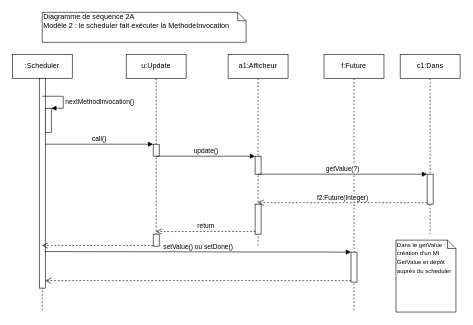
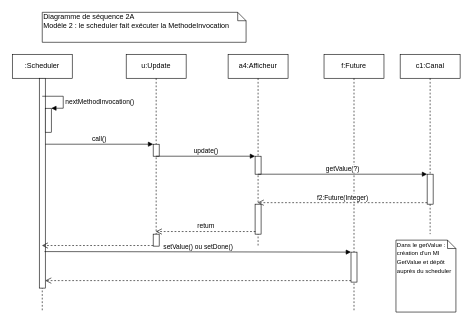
node "a1:Afficheur": label "a1:Afficheur" -> "a4:Afficheur"
node "c1:Dans": label "c1:Dans" -> "c1:Canal"
